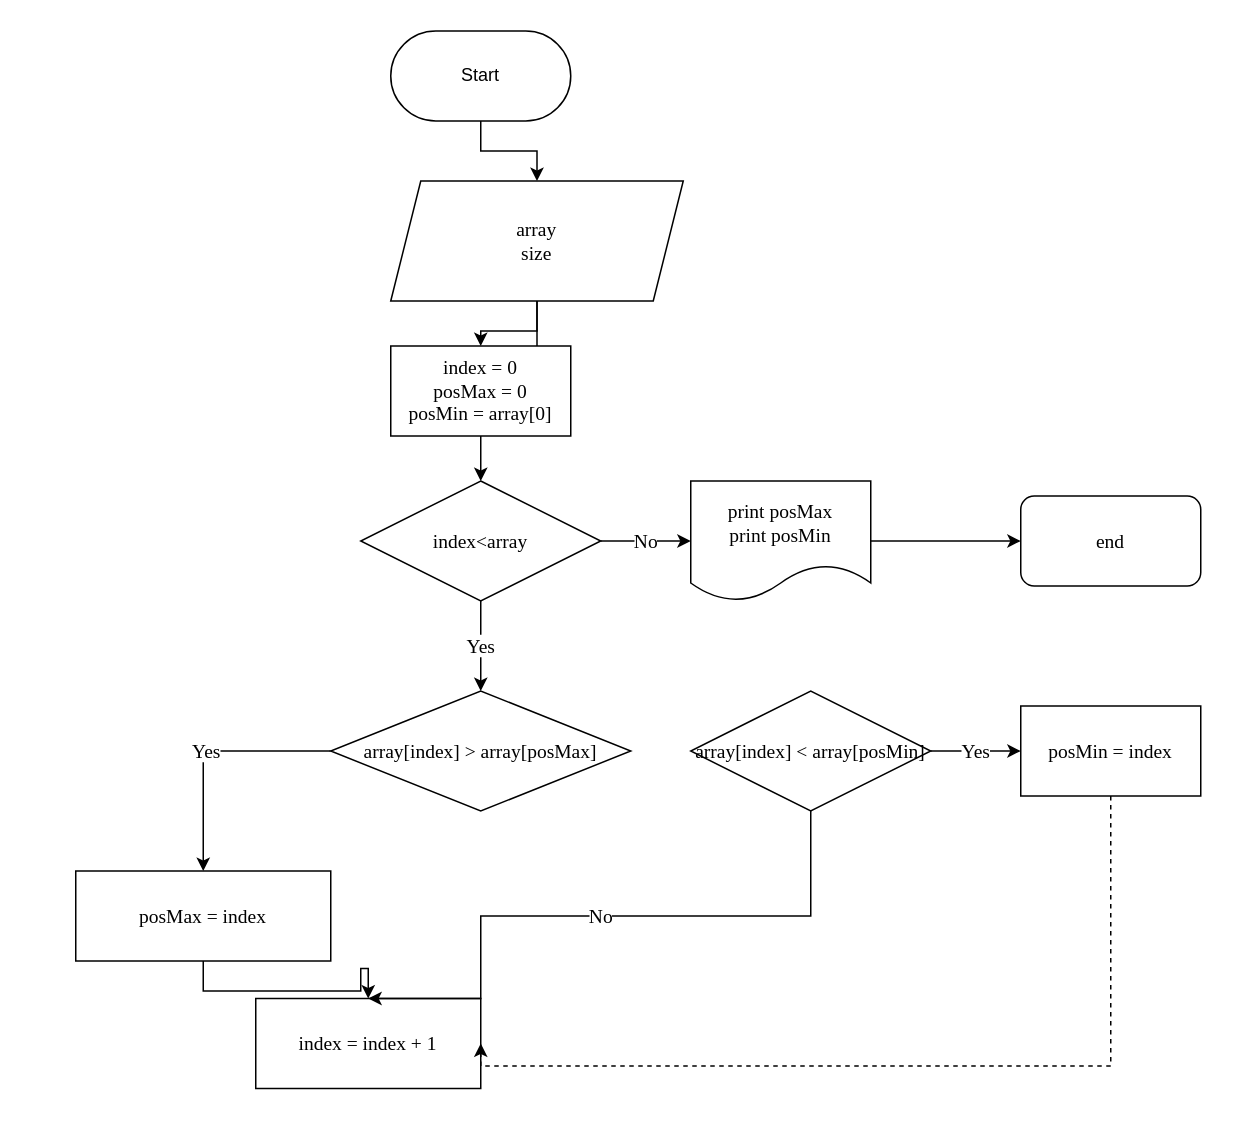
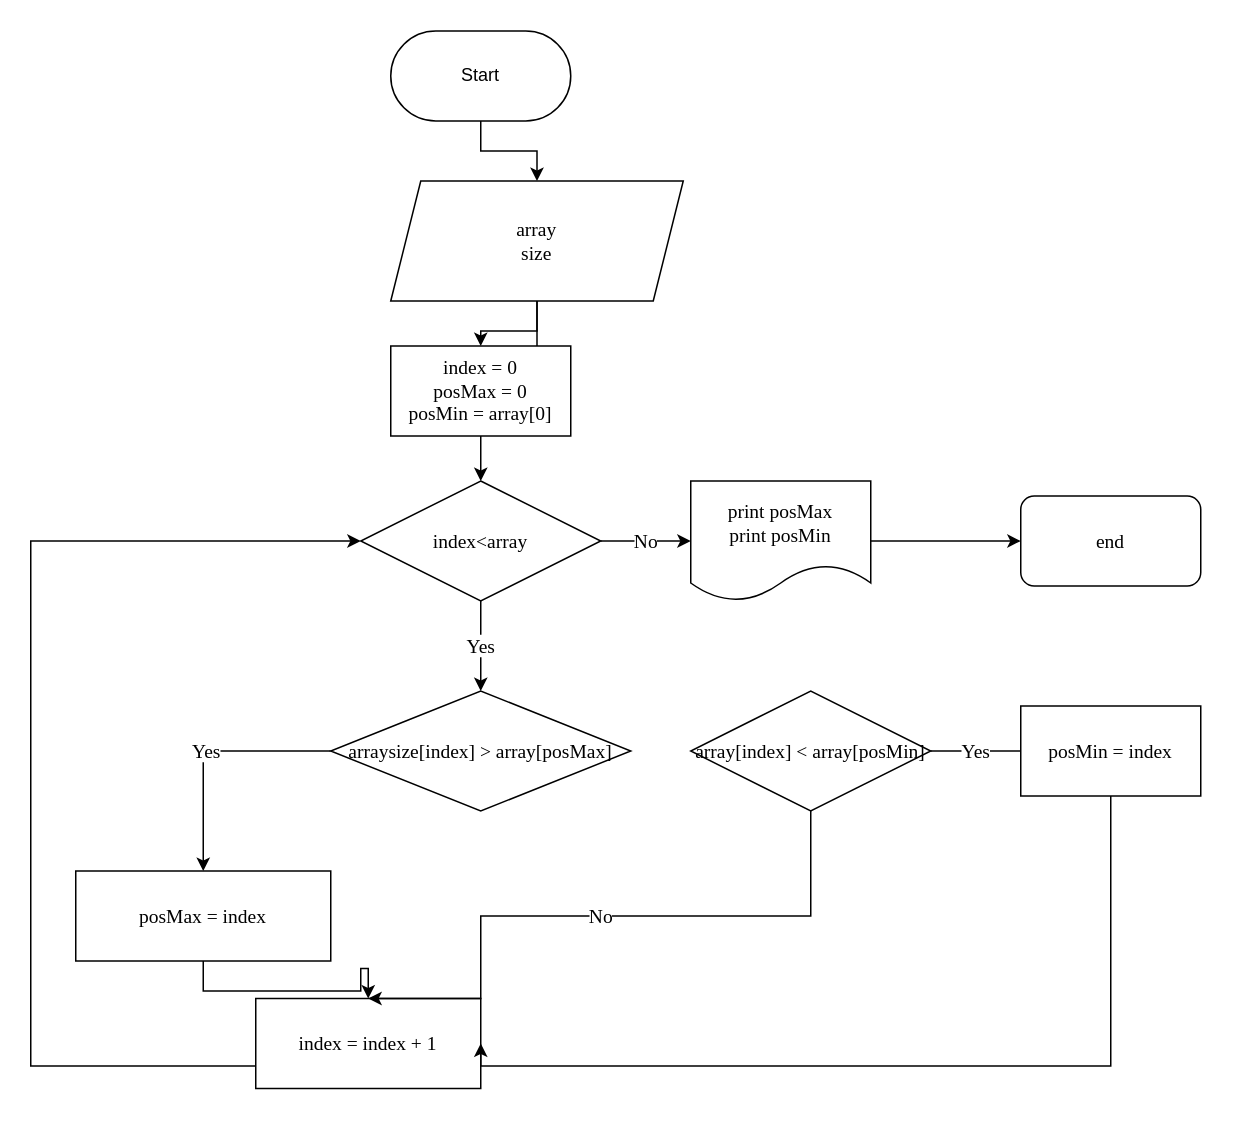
node "array[index] > array[posMax]": label "array[index] > array[posMax]" -> "arraysize[index] > array[posMax]"
edge "array[index] < array[posMin]" -> "posMin = index": arrowhead classic -> none
edge "index = index + 1" -> "index<array": added
edge "posMin = index" -> "index = index + 1": style dashed -> solid
